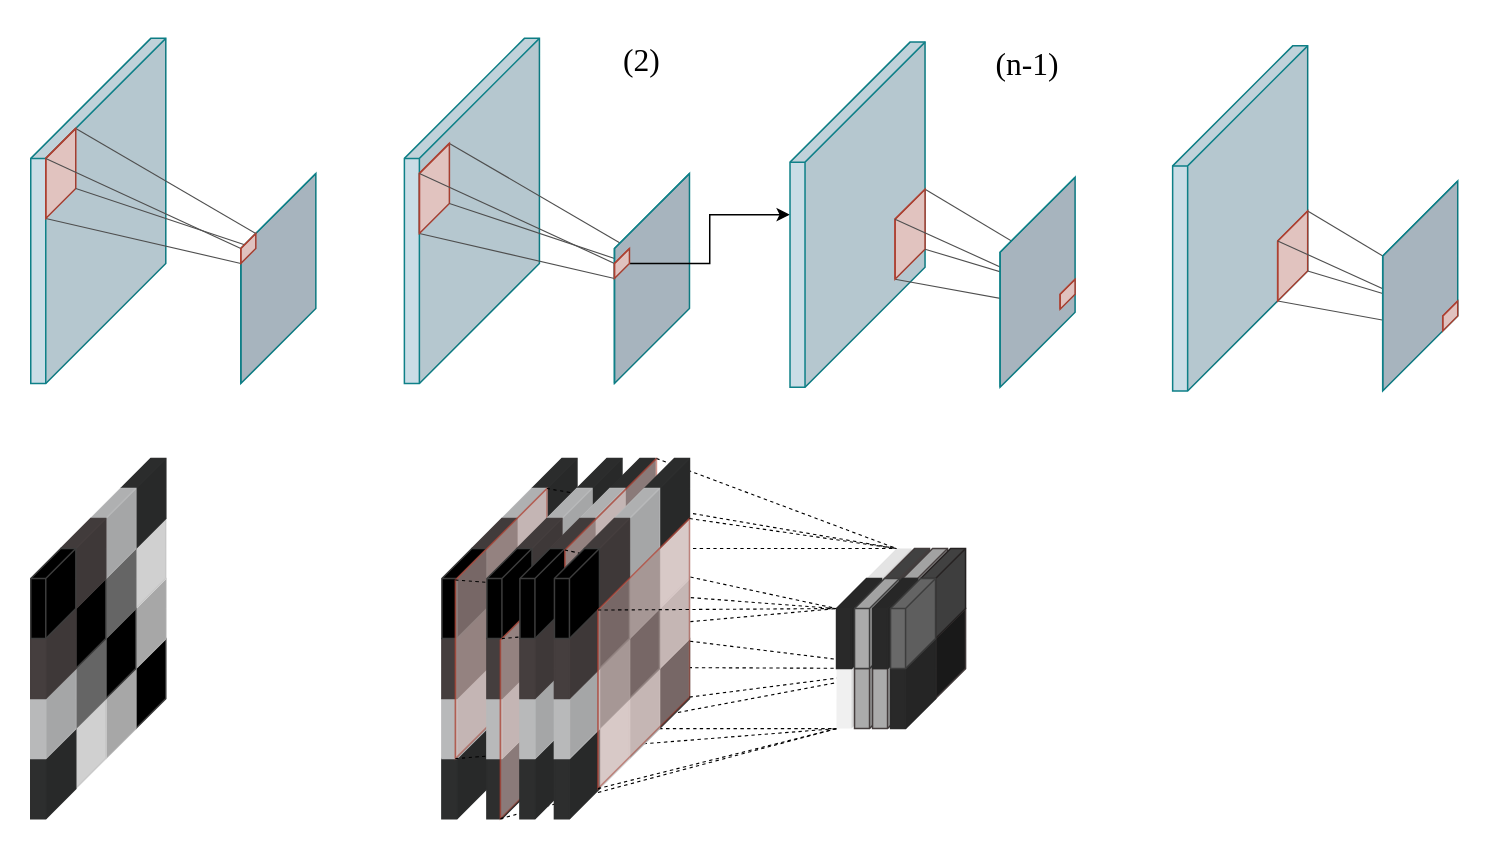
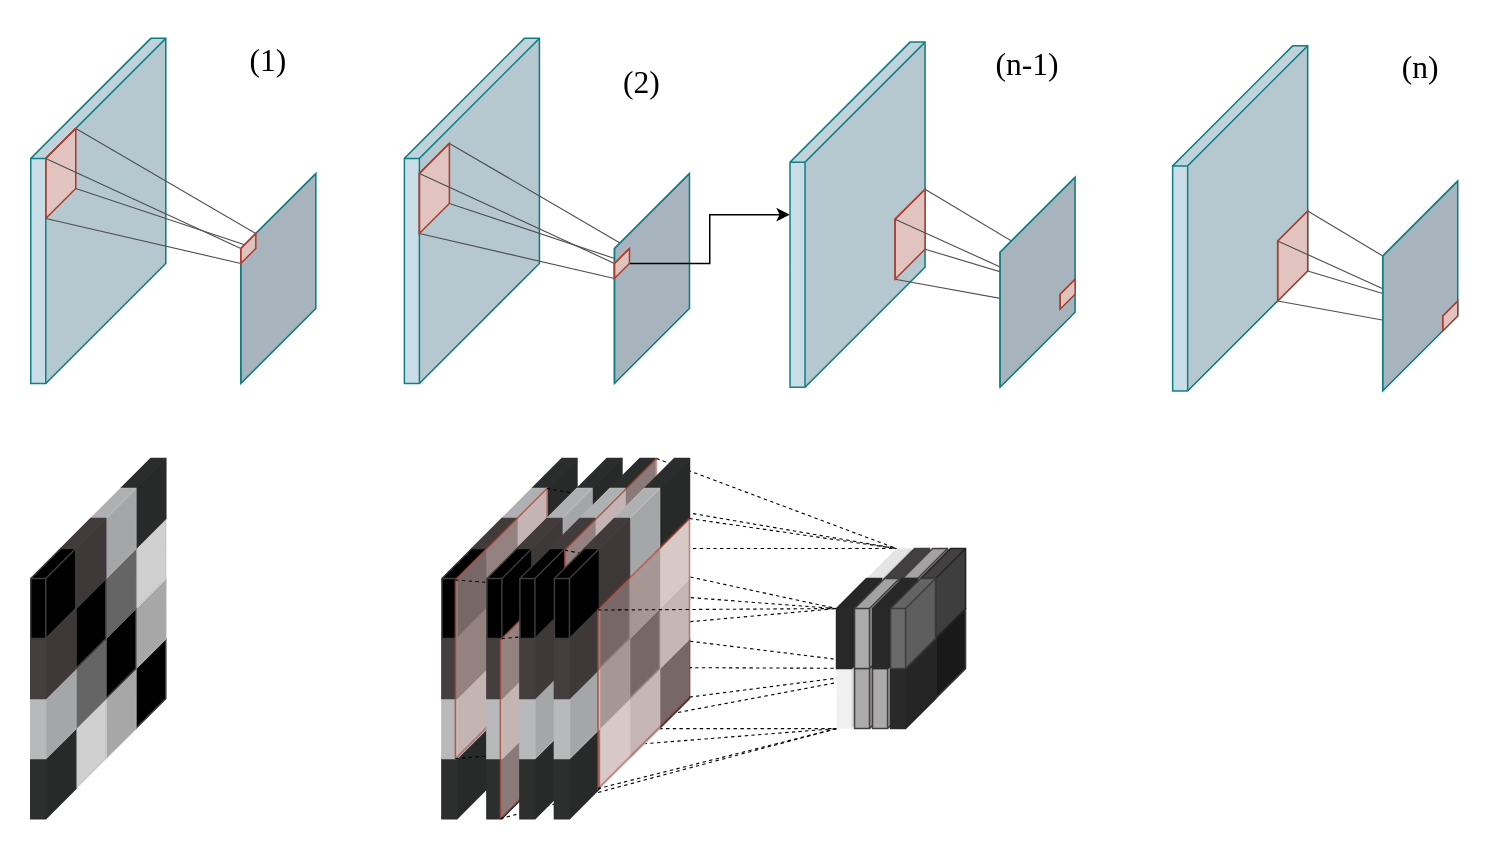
node "(1)": added
node "(2)": moved (641, 61) -> (641, 83)
node "(n)": added
